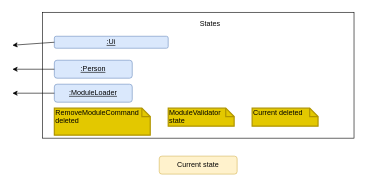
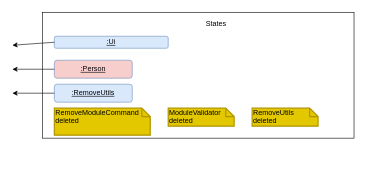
node "States": moved (210, 24) -> (216, 24)
node ":Person": fillcolor #dae8fc -> #f8cecc
node ":ModuleLoader": label ":ModuleLoader" -> ":RemoveUtils"
node "Current deleted": label "Current deleted" -> "RemoveUtils deleted"
node "ModuleValidator state": label "ModuleValidator state" -> "ModuleValidator deleted"
node "Current state": removed
